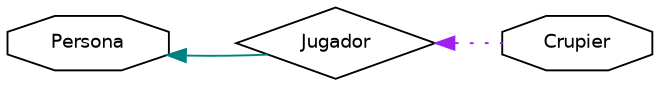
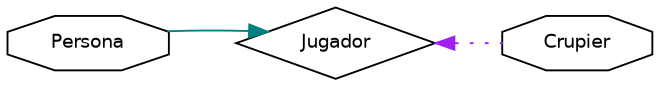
edge "Jugador" -> "Persona": reversed
